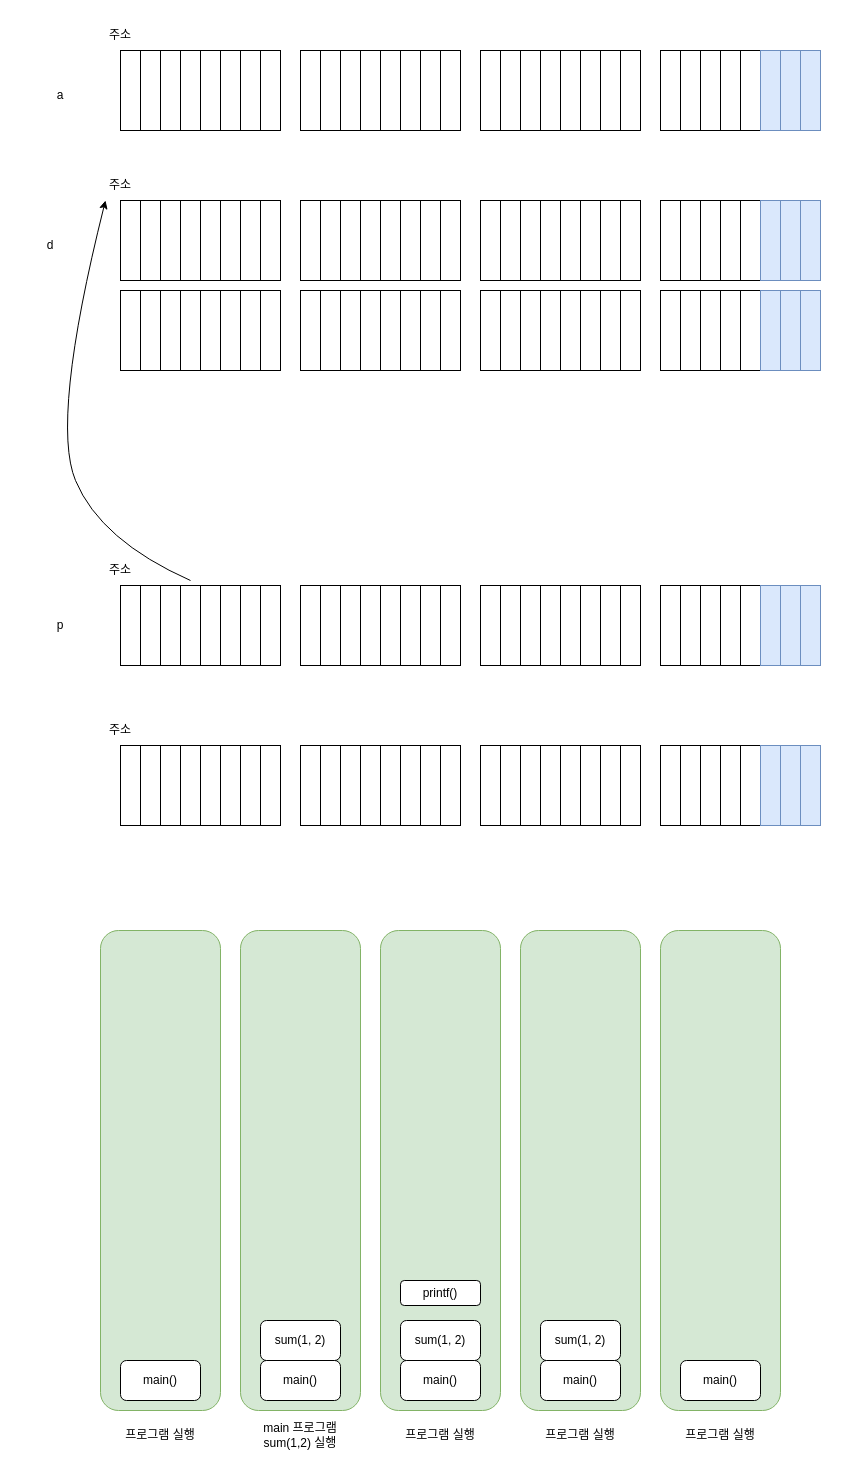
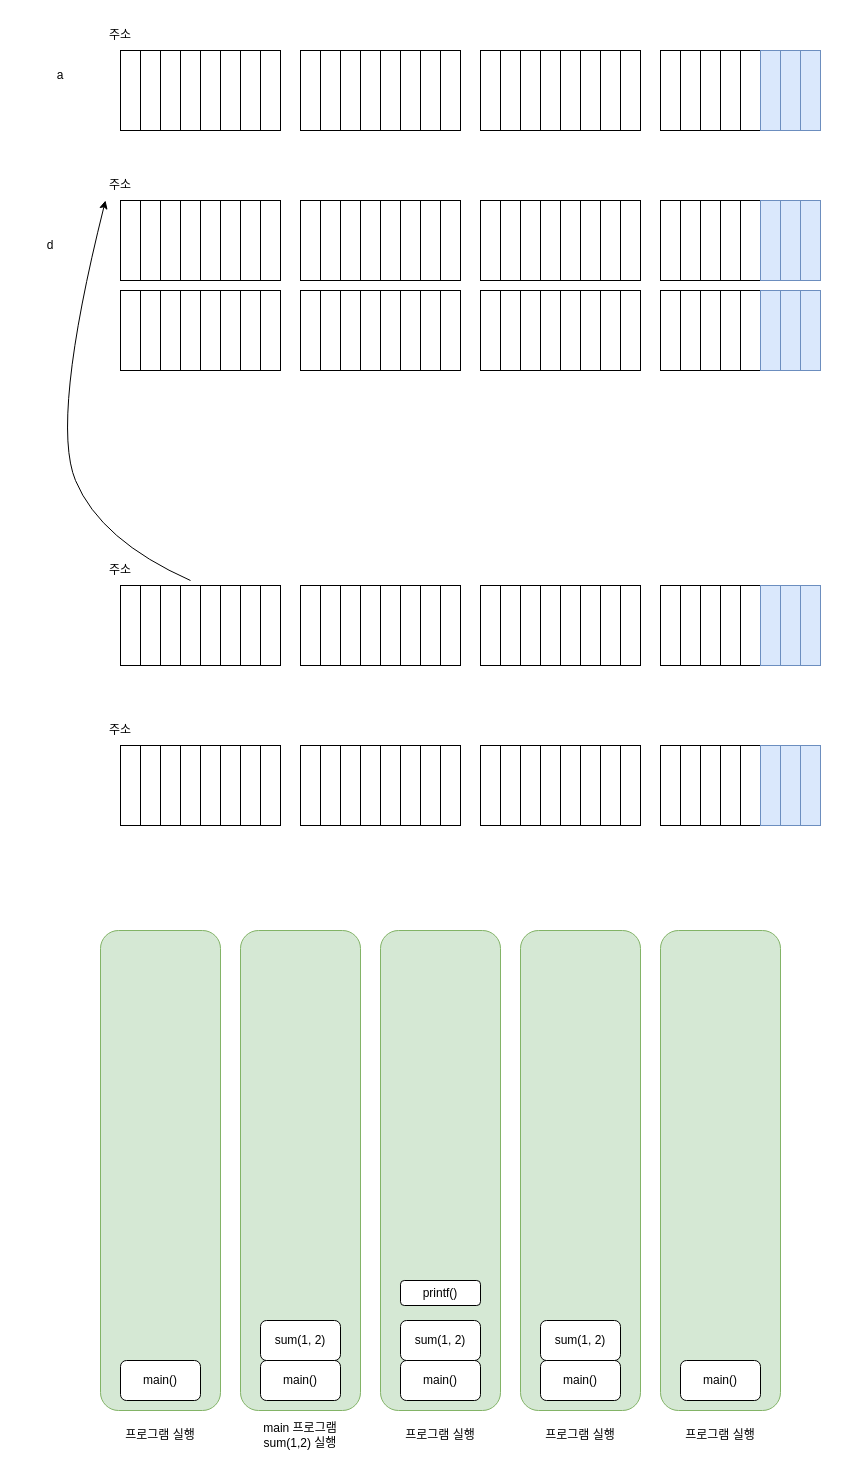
node "a": moved (61, 96) -> (61, 76)
node "p": removed
